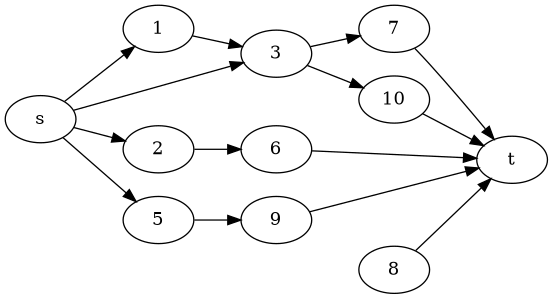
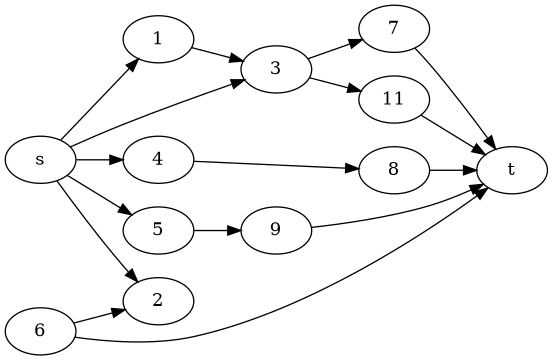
node "10": label "10" -> "11"
edge "2" -> "6": reversed
node "4": added
